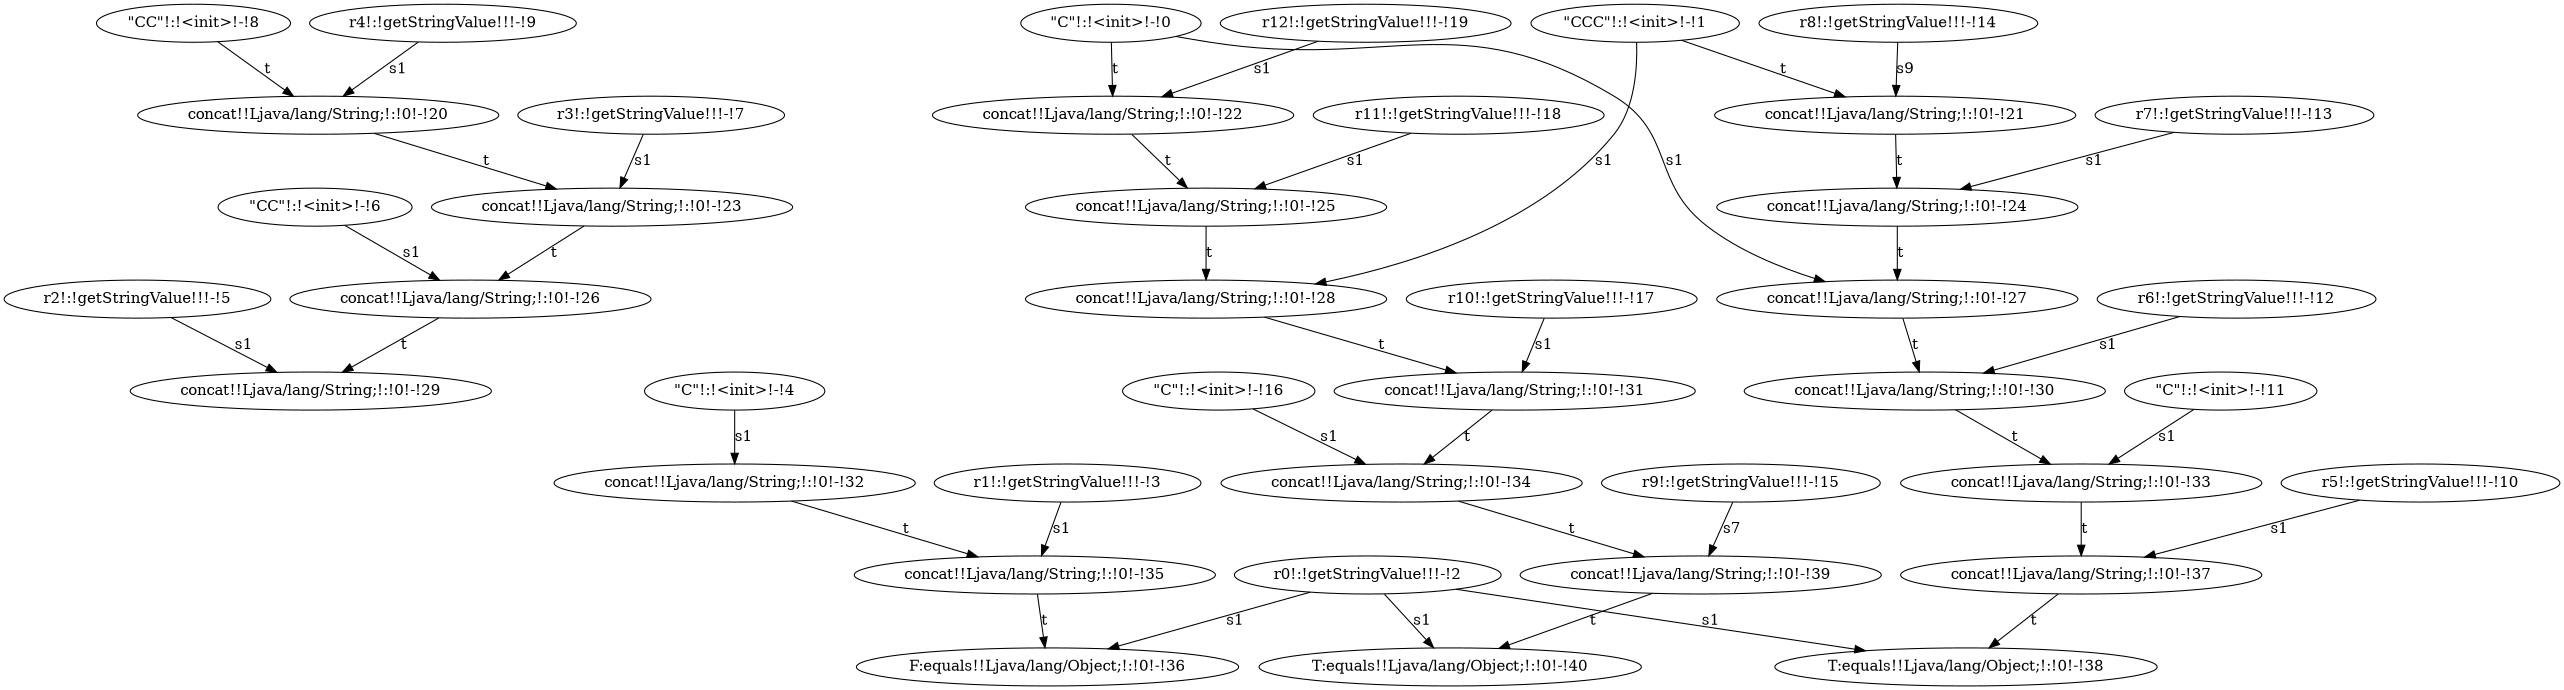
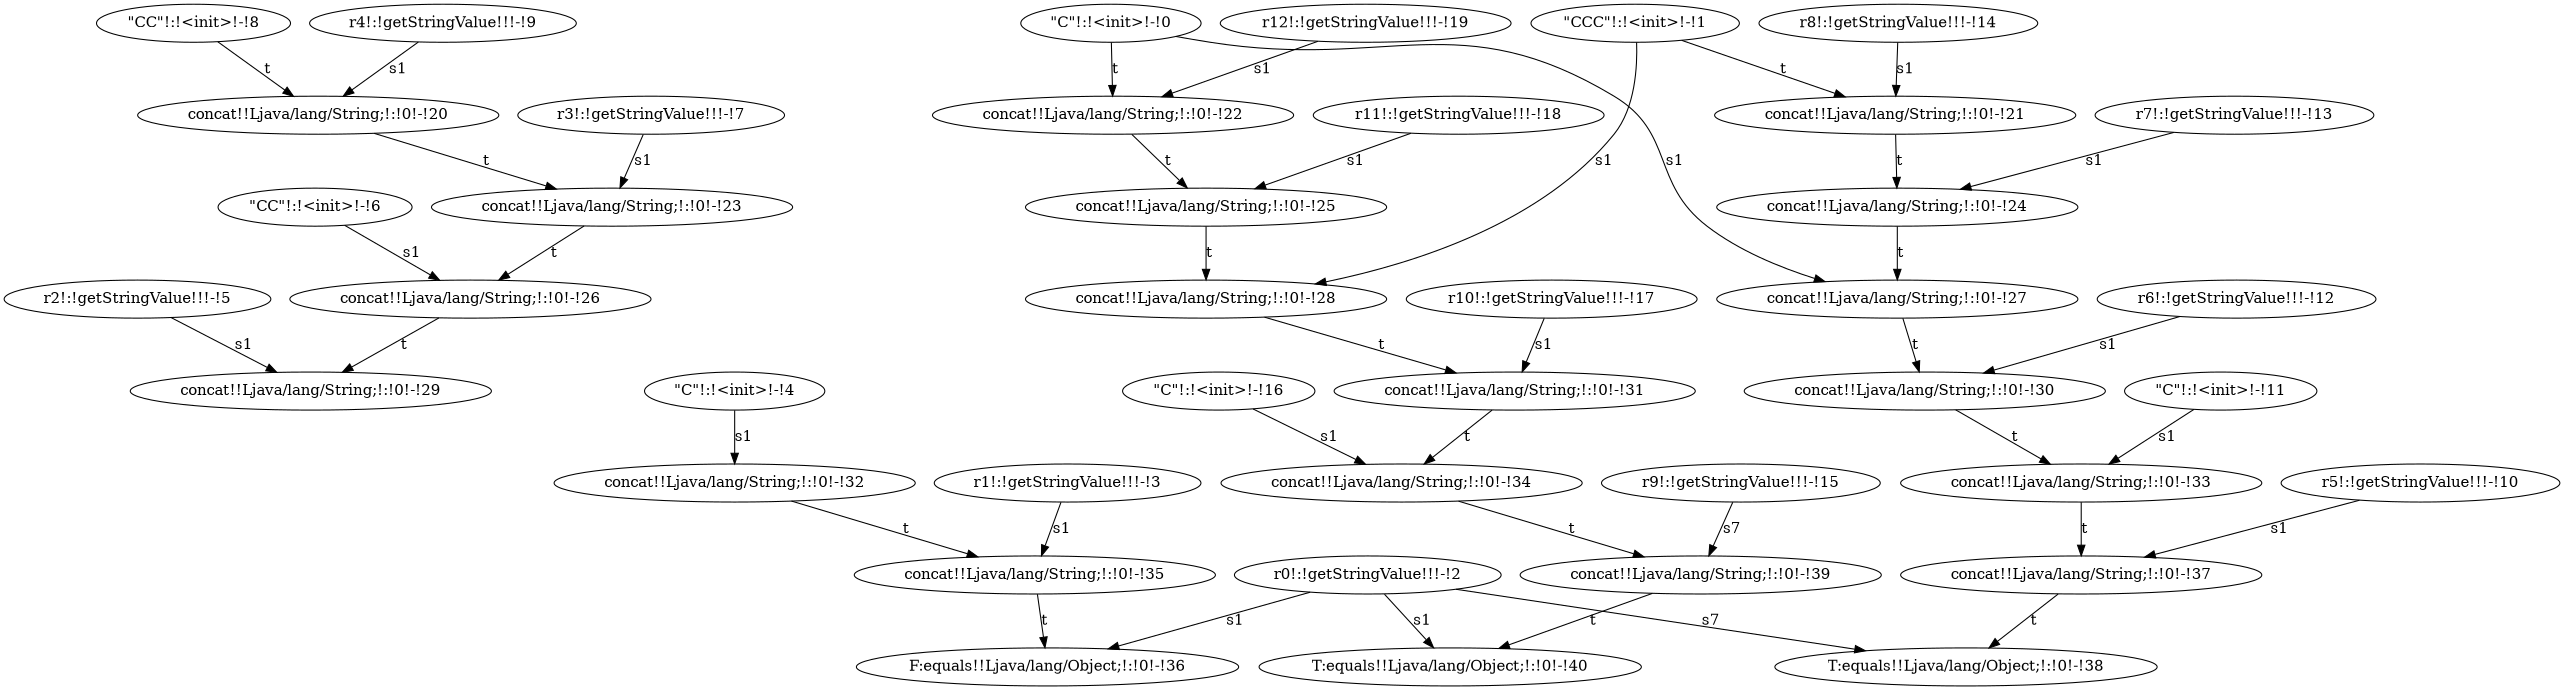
edge "r8!:!getStringValue!!!-!14" -> "concat!!Ljava/lang/String;!:!0!-!21": label "s9" -> "s1"
edge "r0!:!getStringValue!!!-!2" -> "T:equals!!Ljava/lang/Object;!:!0!-!38": label "s1" -> "s7"
